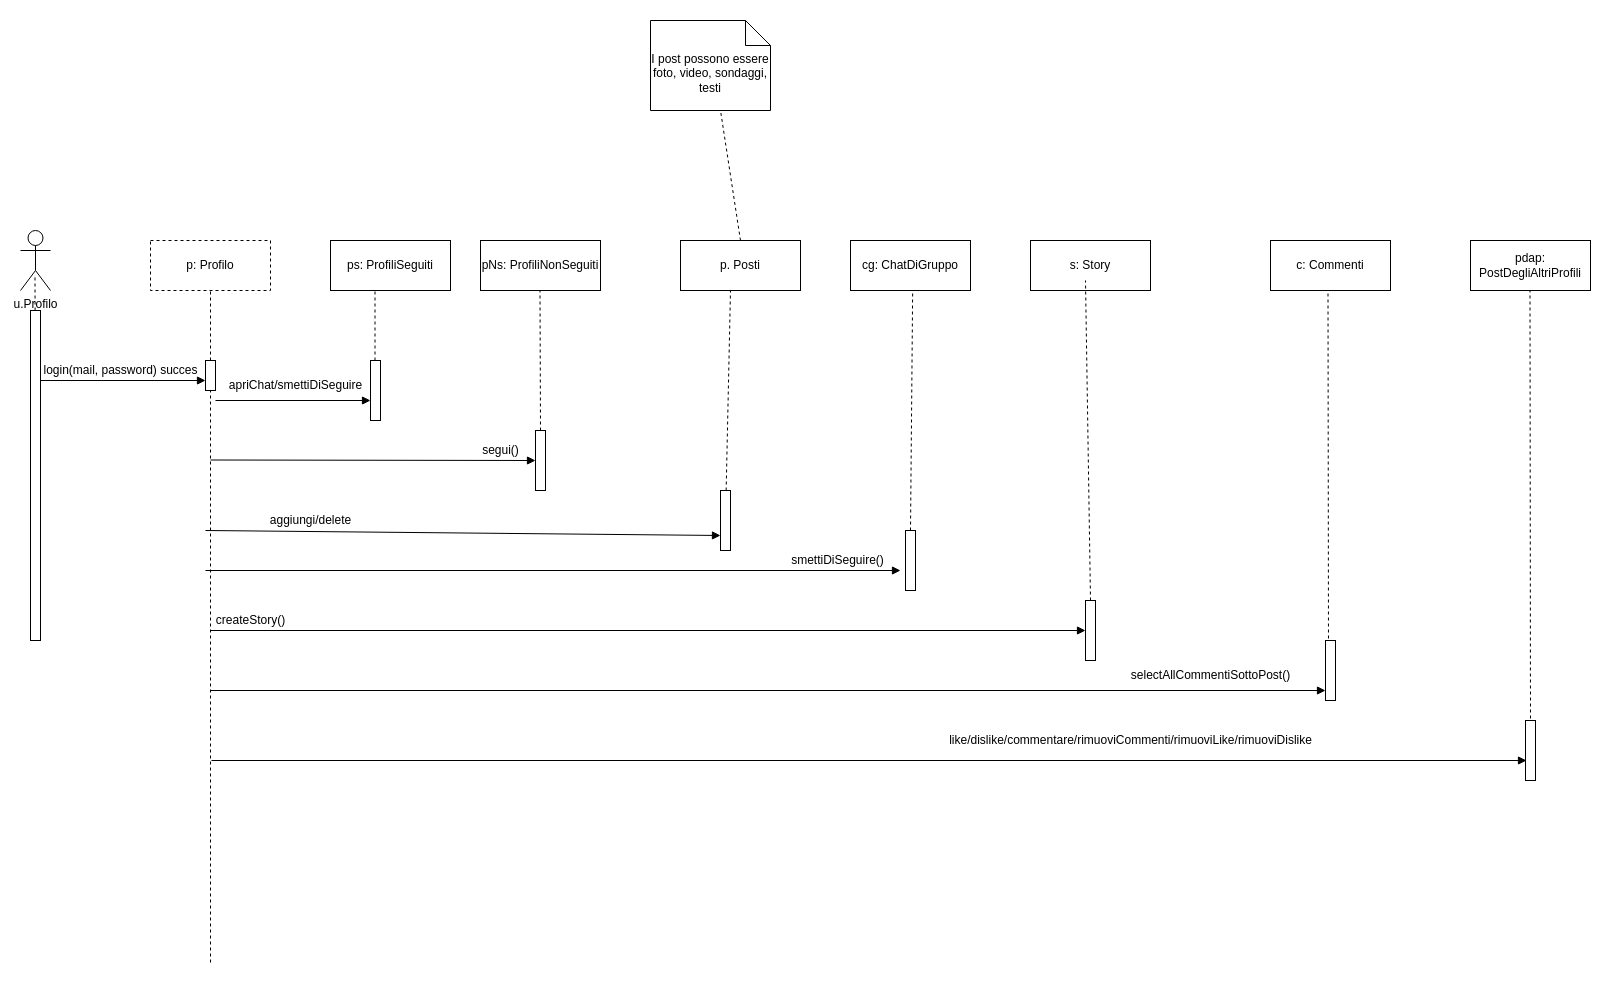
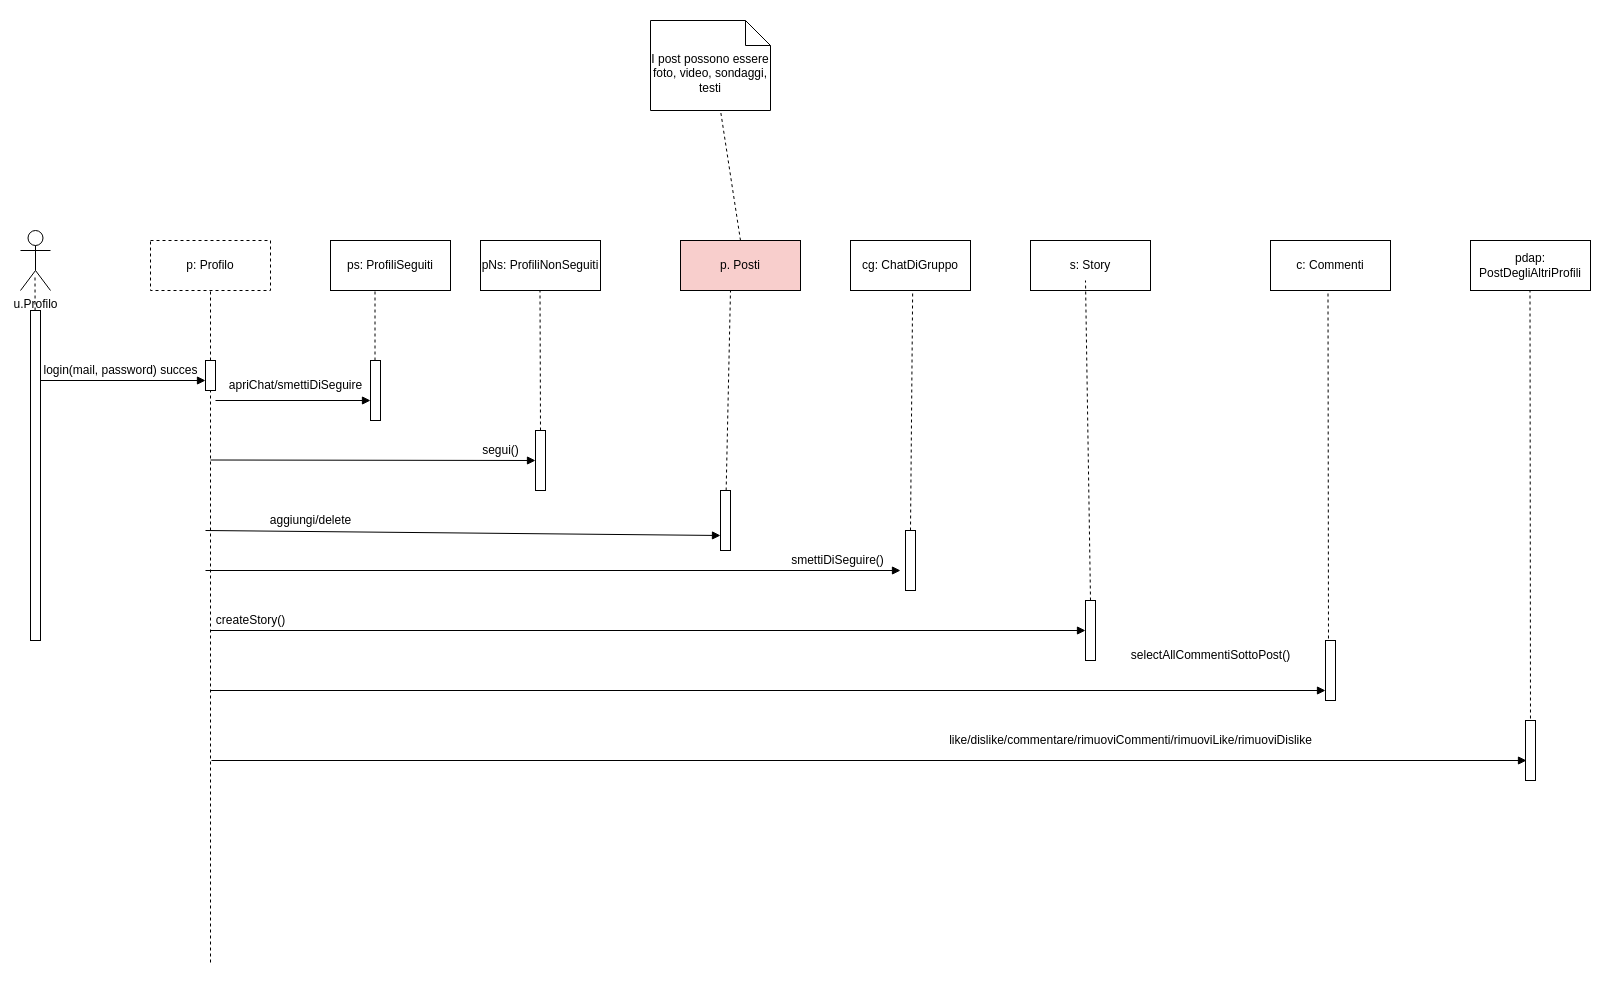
node "p. Posti": fillcolor #ffffff -> #f8cecc
node "selectAllCommentiSottoPost()": moved (1211, 676) -> (1211, 656)
